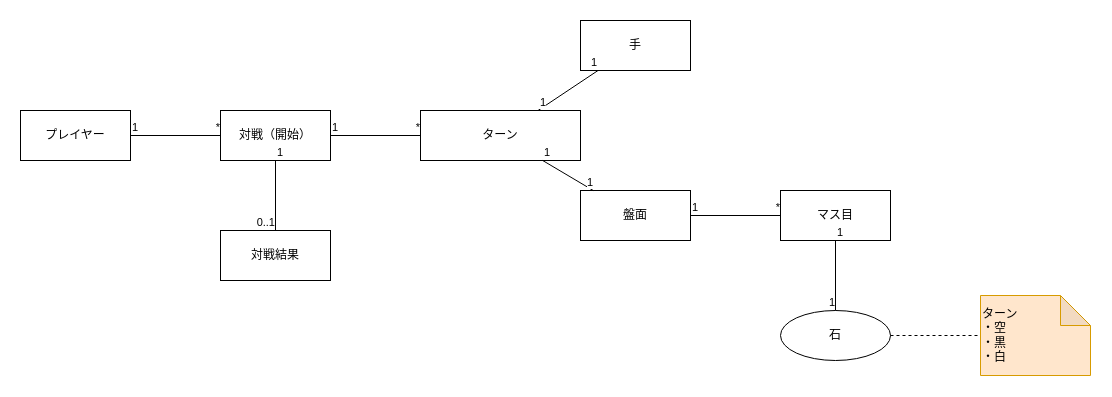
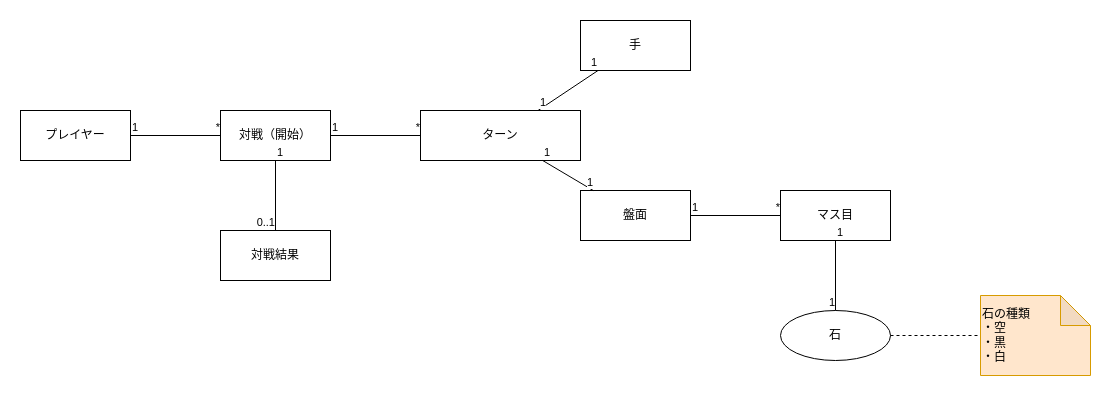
node "ターン ・空 ・黒 ・白": label "ターン ・空 ・黒 ・白" -> "石の種類 ・空 ・黒 ・白"
